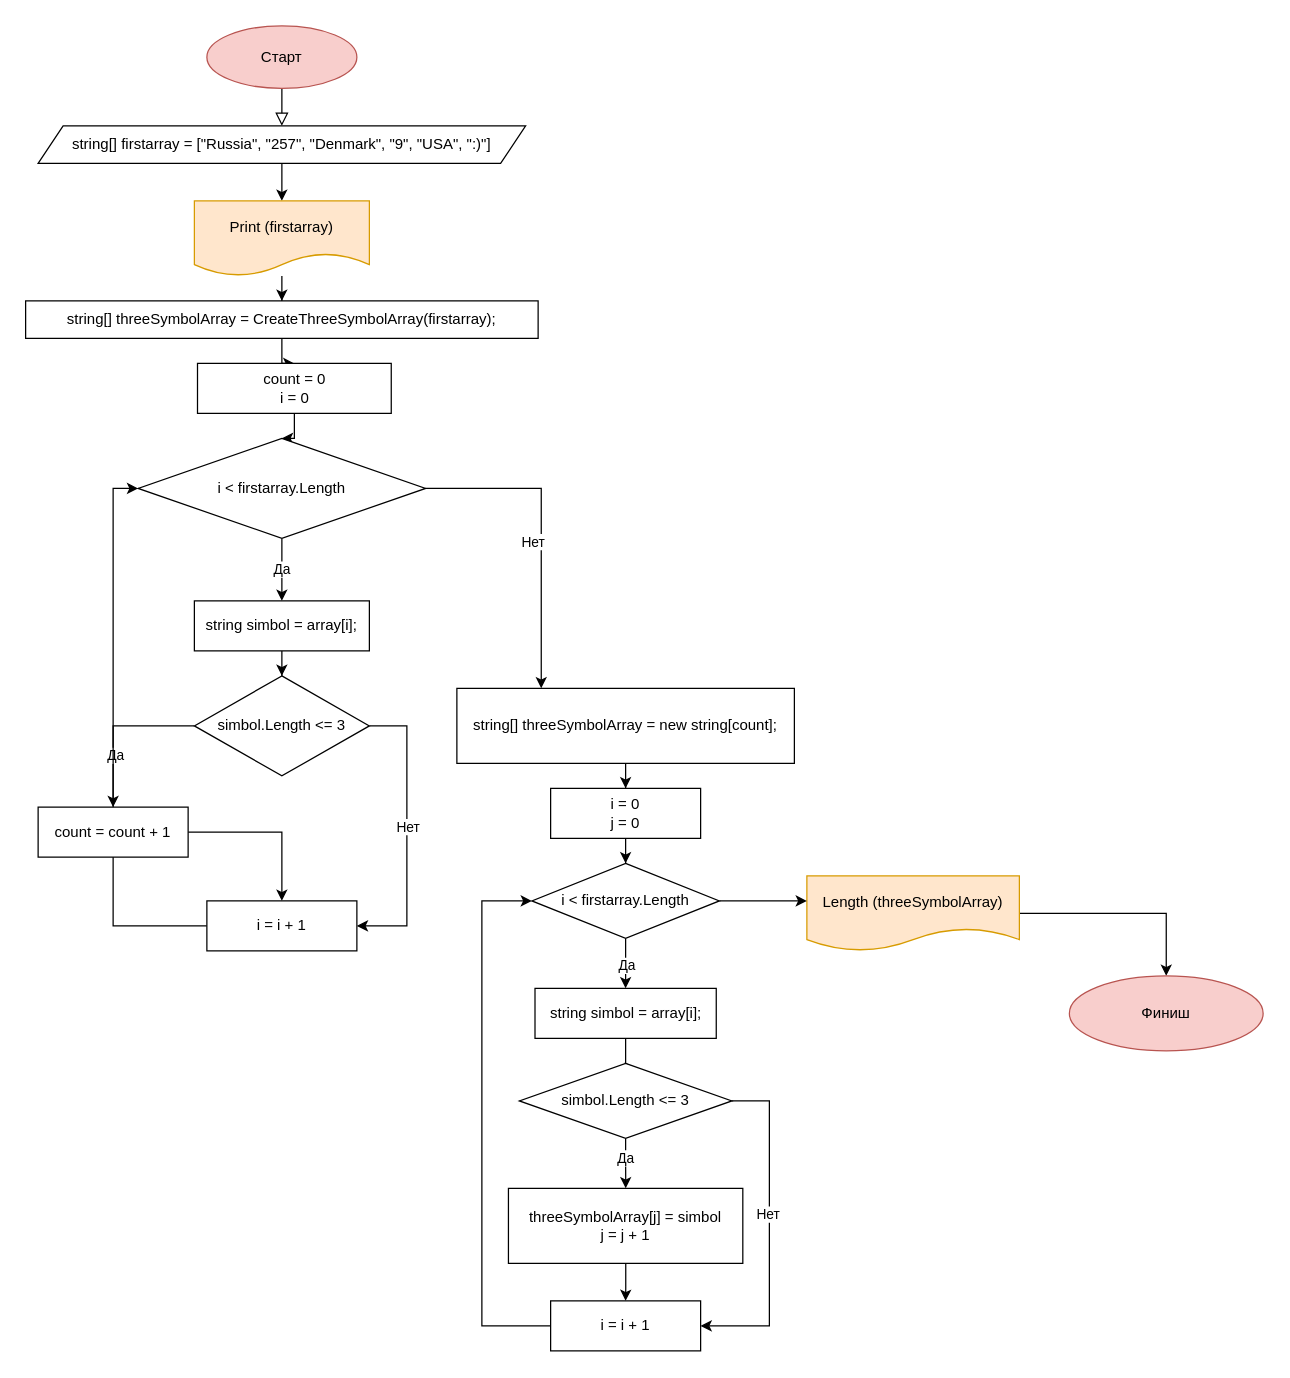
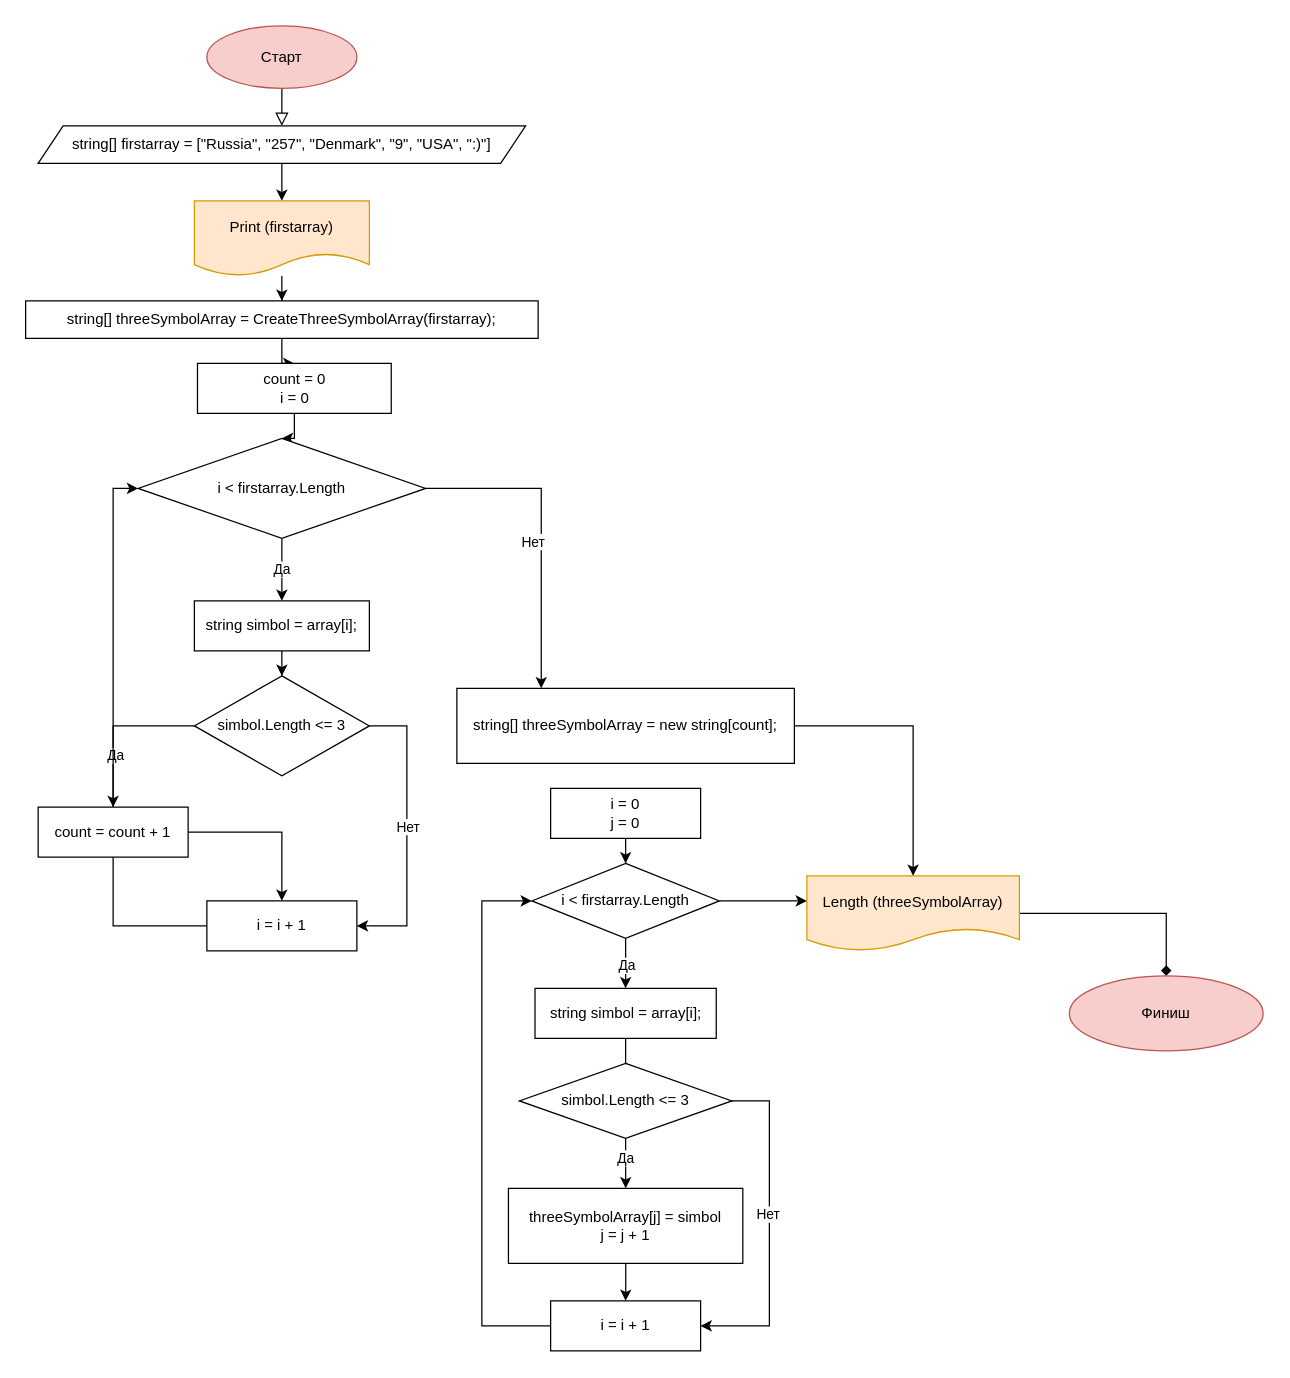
edge "string[] threeSymbolArray = new string[count];" -> "i = 0 j = 0": now "string[] threeSymbolArray = new string[count];" -> "Length (threeSymbolArray)"
edge "Length (threeSymbolArray)" -> "Финиш": arrowhead classic -> diamond
